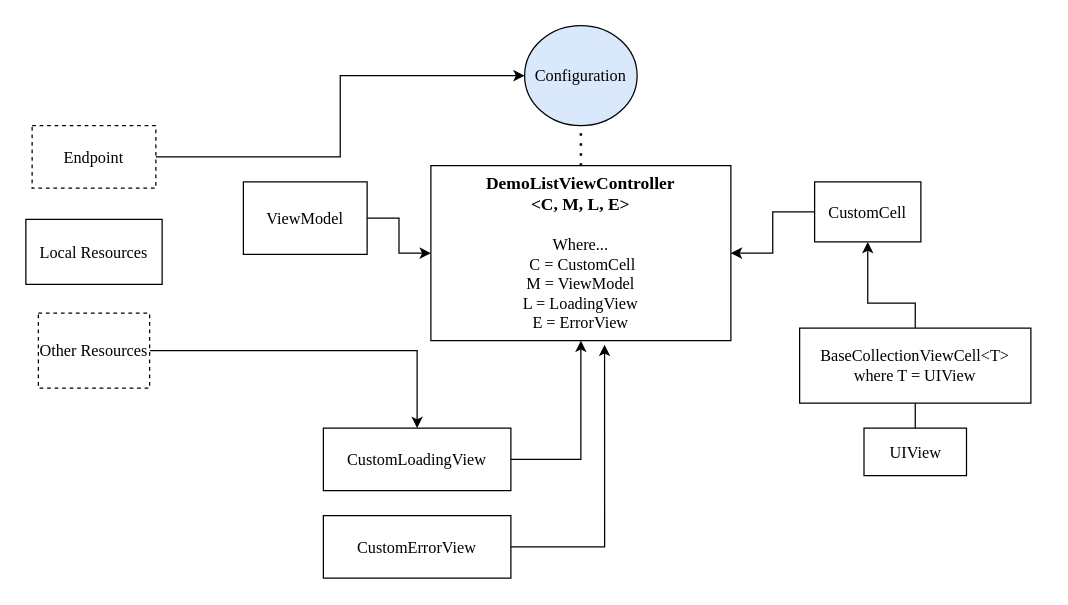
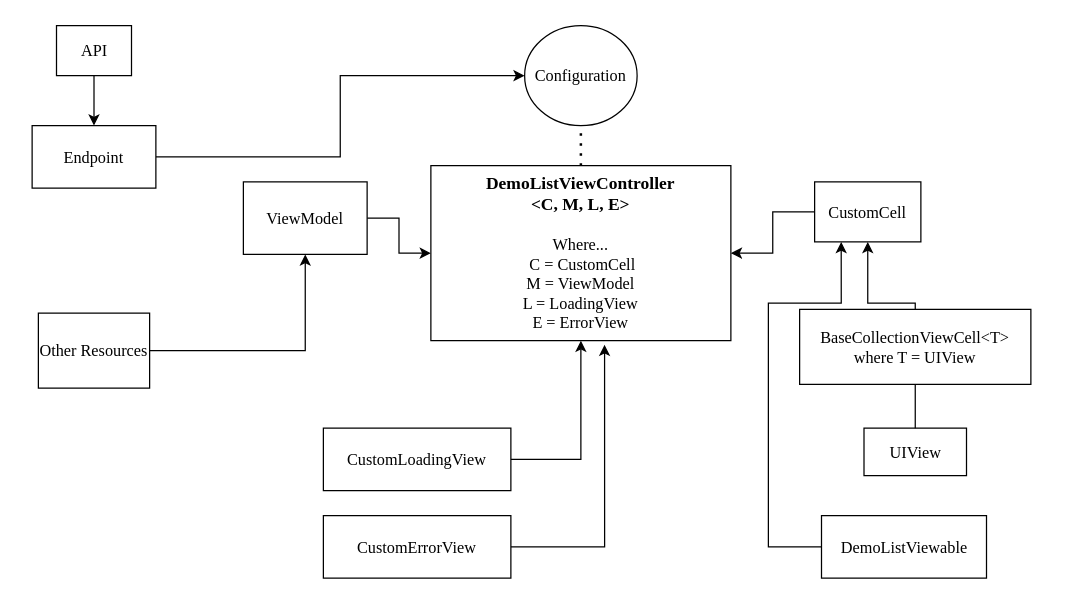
node "API": added
node "Configuration": fillcolor #dae8fc -> #ffffff
edge "API" -> "Endpoint": added
node "Endpoint": style dashed -> solid
node "Local Resources": removed
node "Other Resources": style dashed -> solid
edge "Other Resources" -> "CustomLoadingView": now "Other Resources" -> "ViewModel"
node "BaseCollectionViewCell<T> where T = UIView": moved (915, 366) -> (915, 347)
edge "DemoListViewable" -> "CustomCell": added
node "DemoListViewable": added
